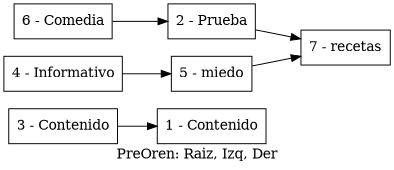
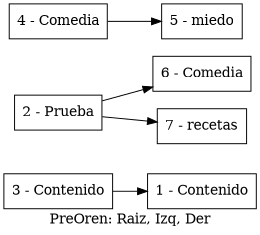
edge "6 - Comedia" -> "2 - Prueba": reversed
edge "5 - miedo" -> "7 - recetas": removed
node "4 - Informativo": label "4 - Informativo" -> "4 - Comedia"
